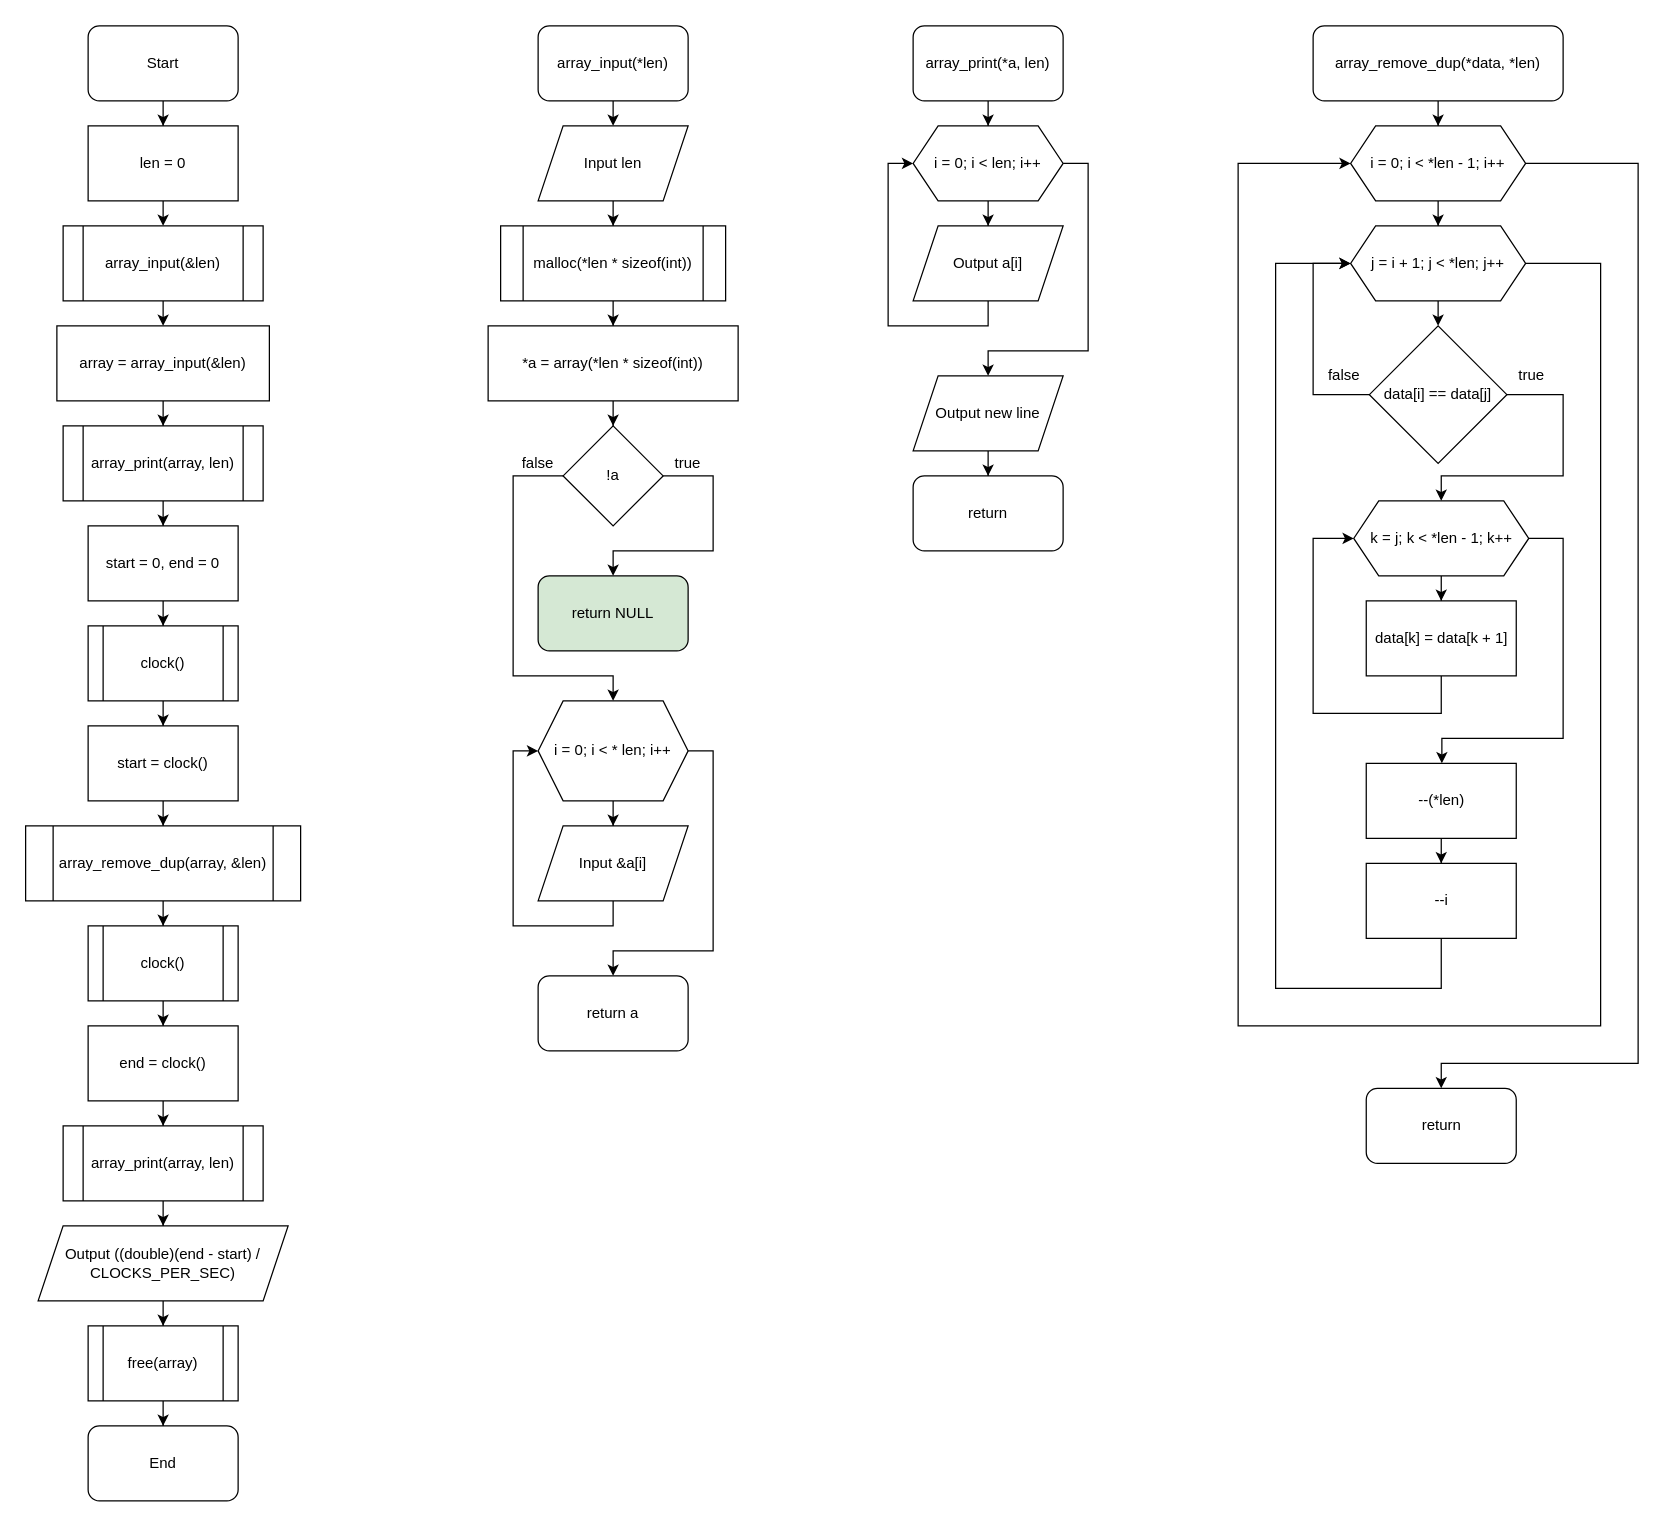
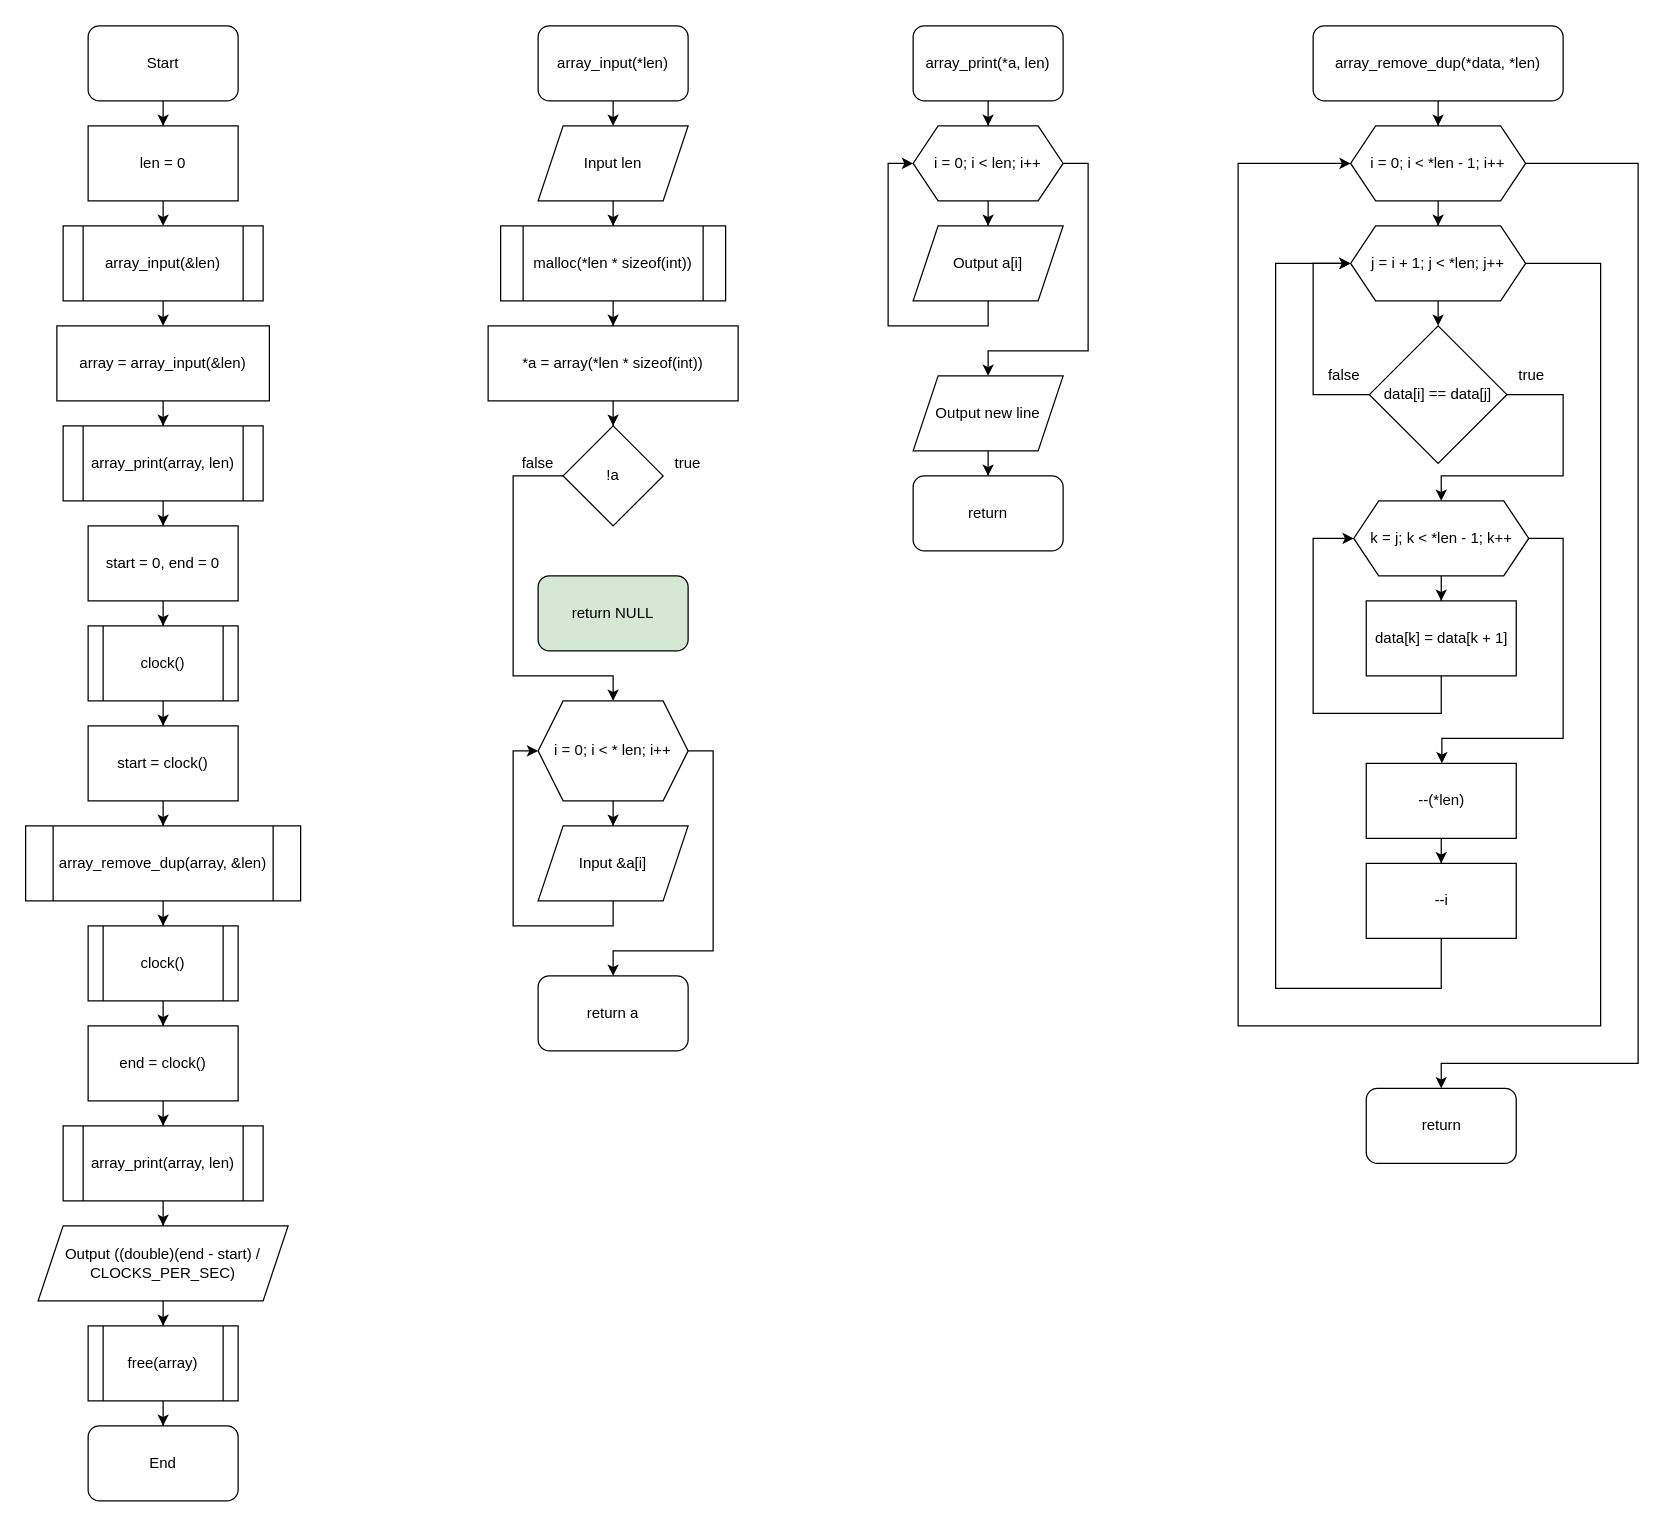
edge "!a" -> "return NULL": removed
